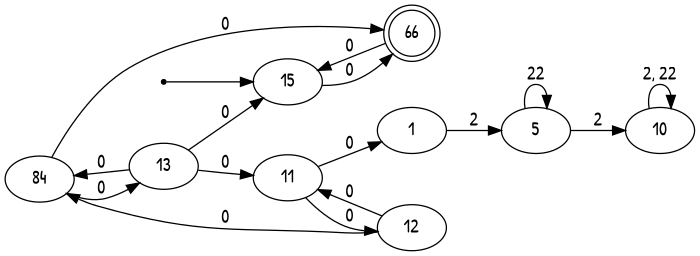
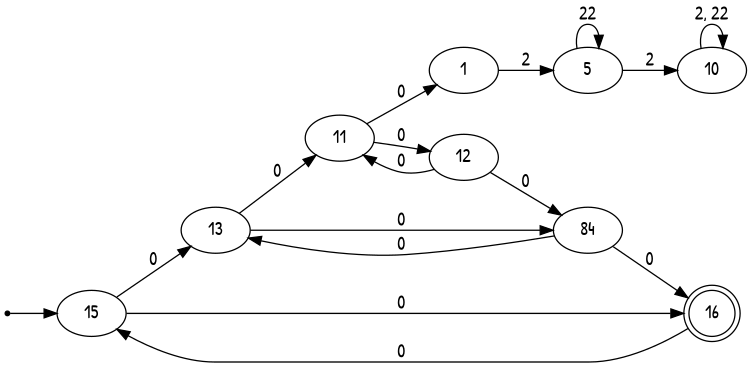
node "66": label "66" -> "16"
edge "13" -> "15": reversed
